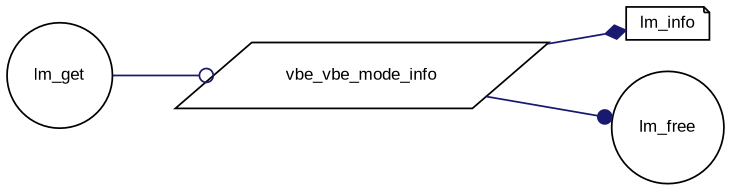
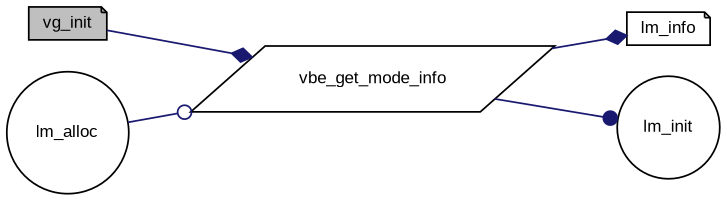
node "vg_init": added
node "lm_get": label "lm_get" -> "lm_alloc"
node "vbe_vbe_mode_info": label "vbe_vbe_mode_info" -> "vbe_get_mode_info"
node "lm_free": label "lm_free" -> "lm_init"
